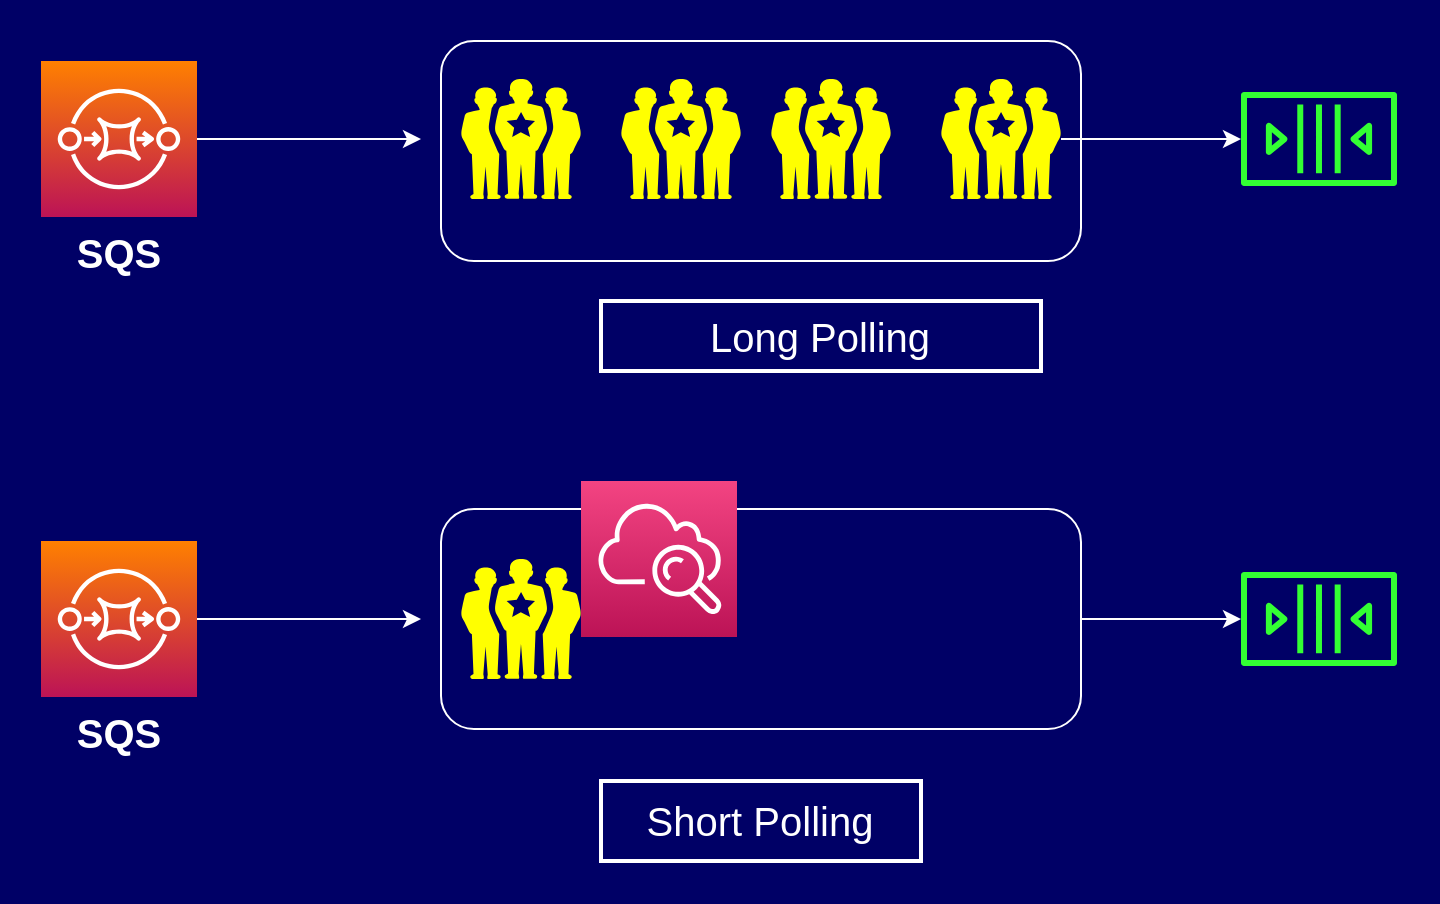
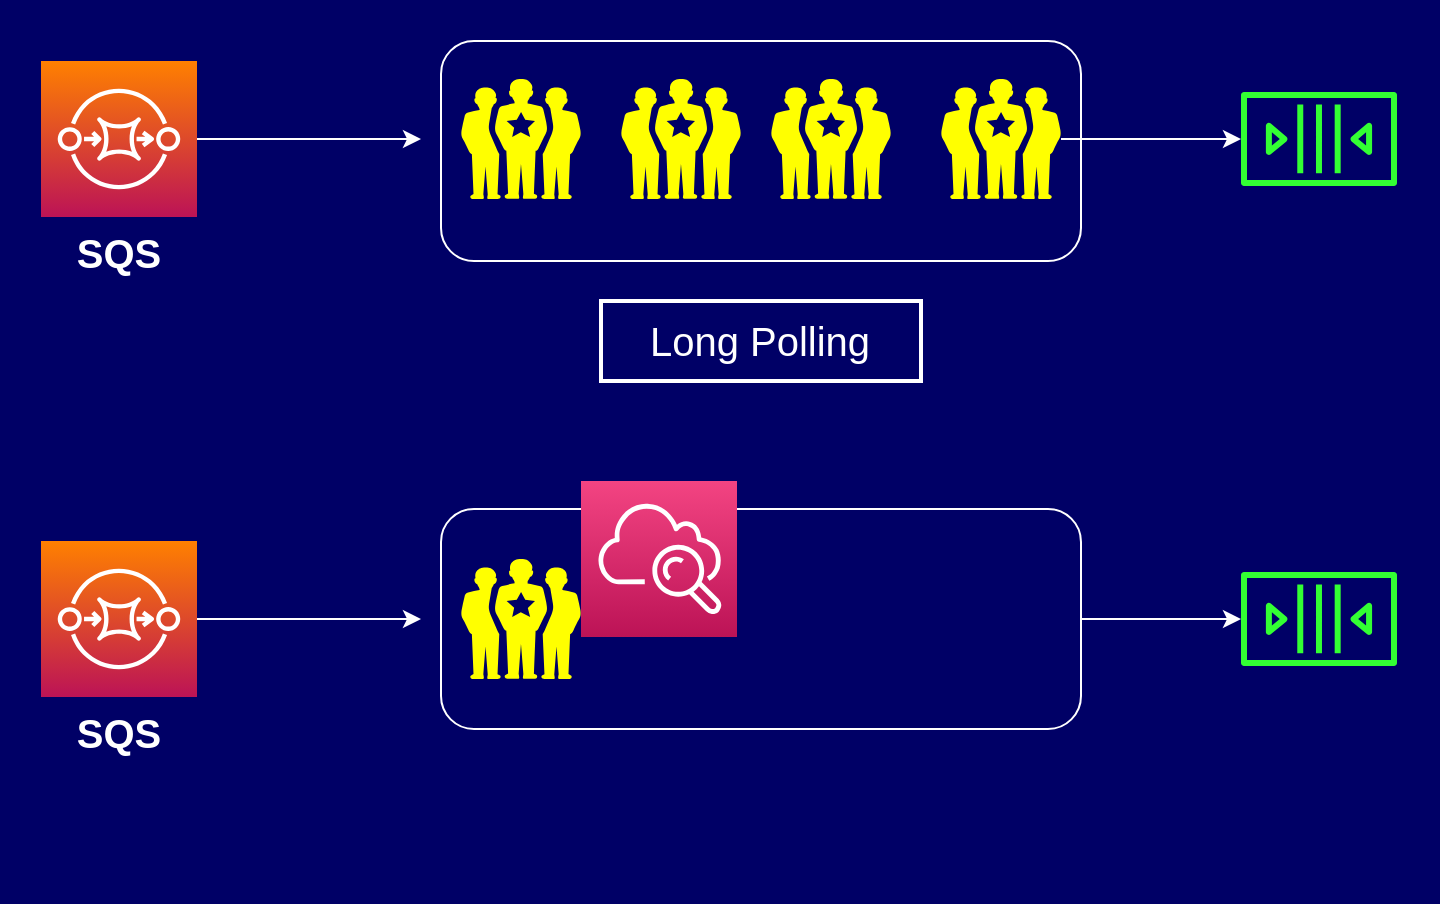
node "Long Polling": size 440x70 -> 320x80
node "Short Polling": removed
